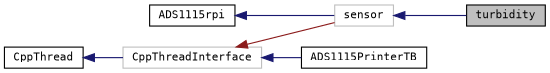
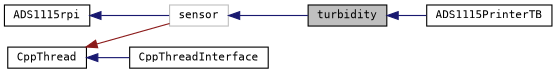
edge "sensor" -> "CppThreadInterface": now "sensor" -> "CppThread"
node "CppThreadInterface": color grey75 -> black
edge "ADS1115PrinterTB" -> "CppThreadInterface": now "ADS1115PrinterTB" -> "turbidity"
